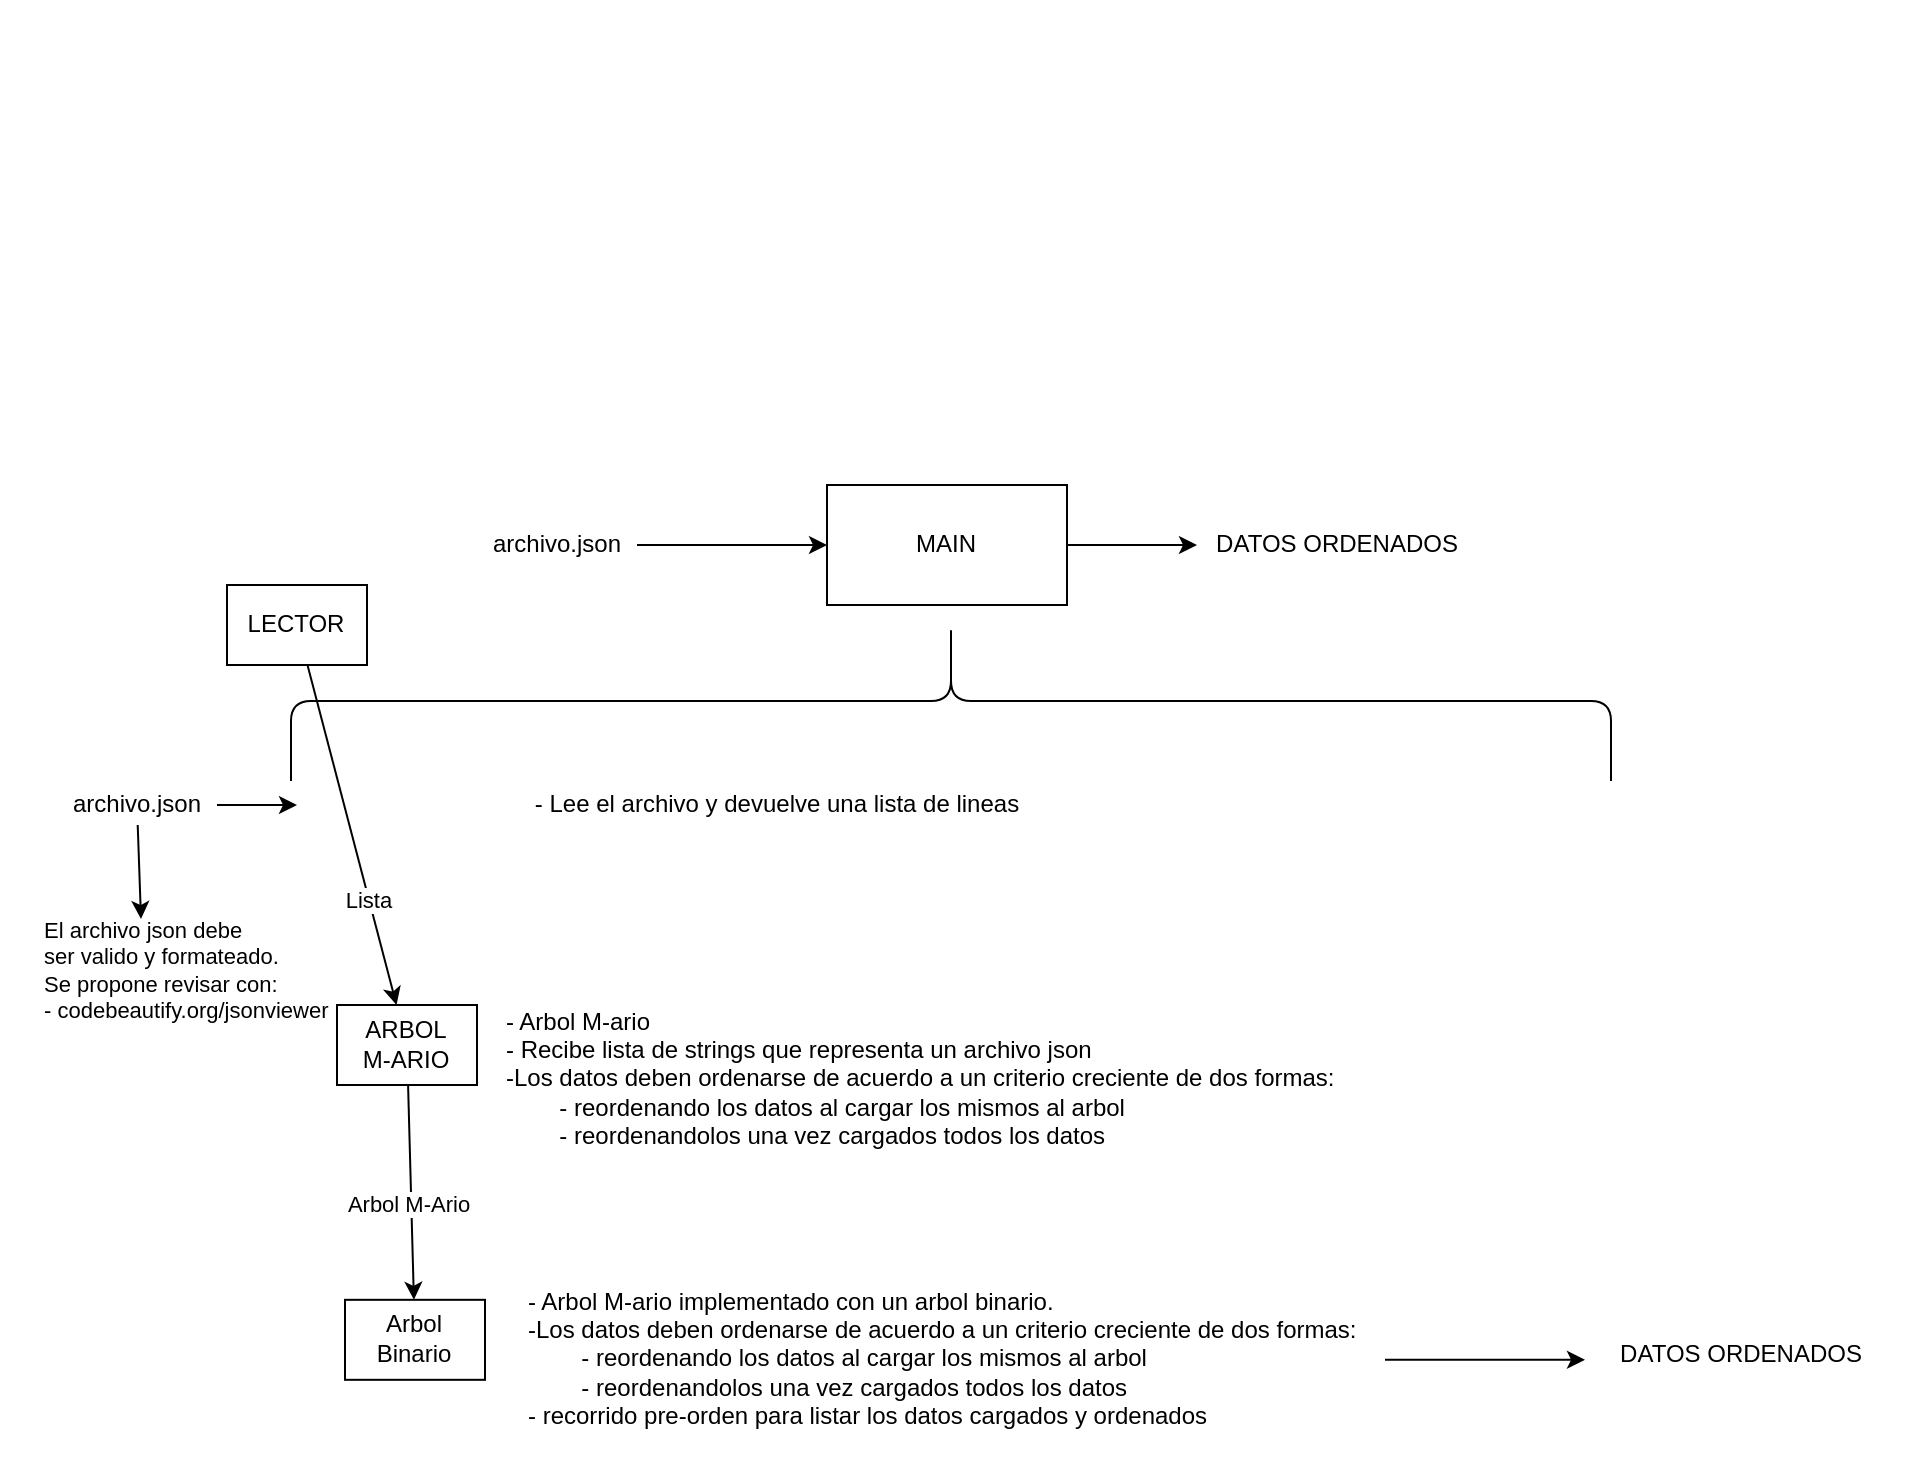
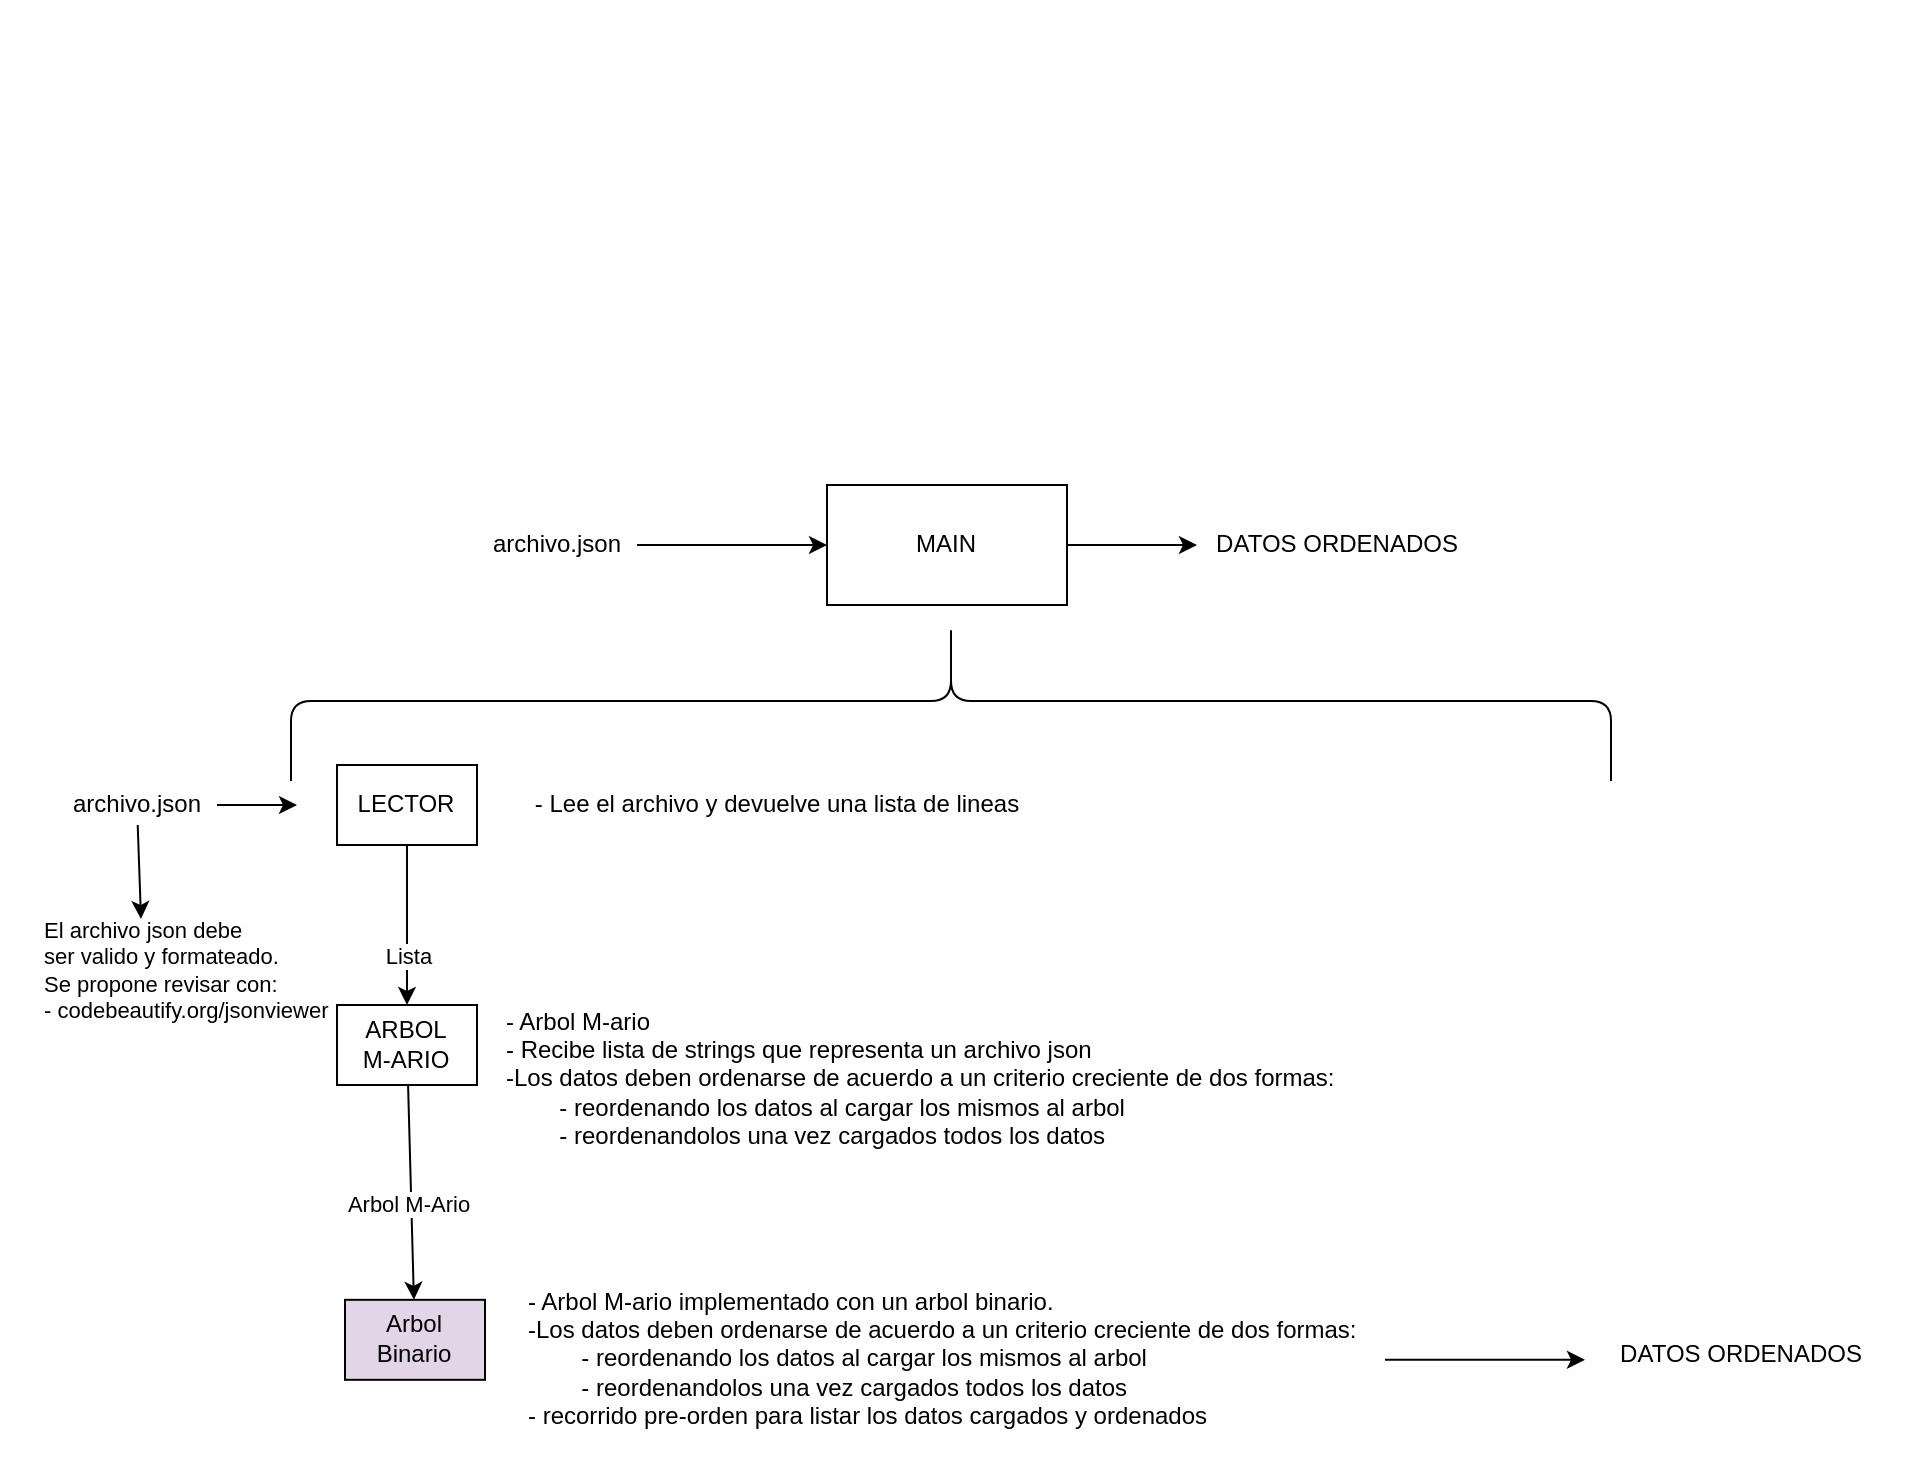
node "LECTOR": moved (297, 625) -> (407, 805)
node "Arbol Binario": fillcolor #ffffff -> #e1d5e7
